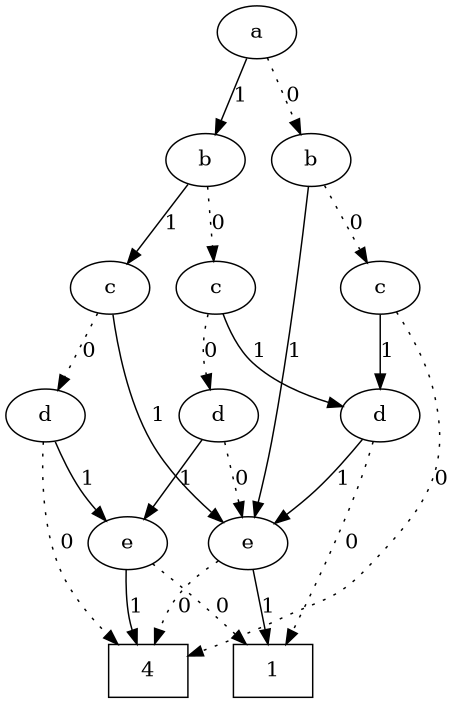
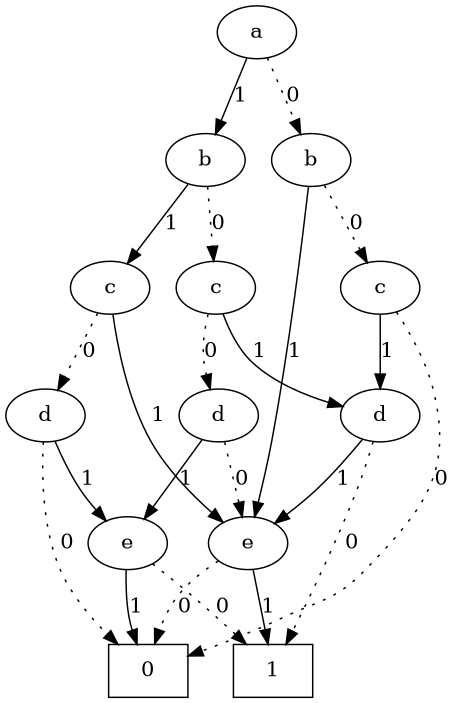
node "4": label "4" -> "0"
